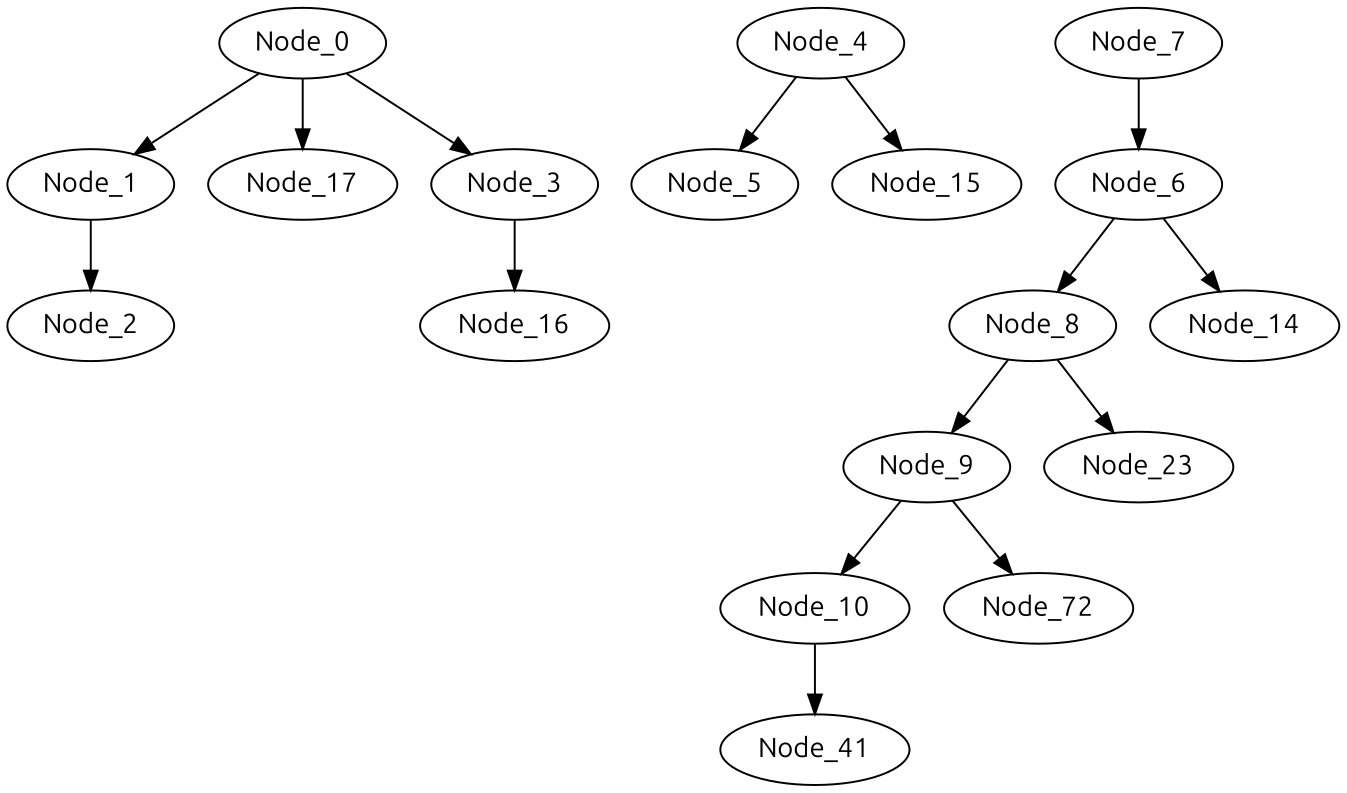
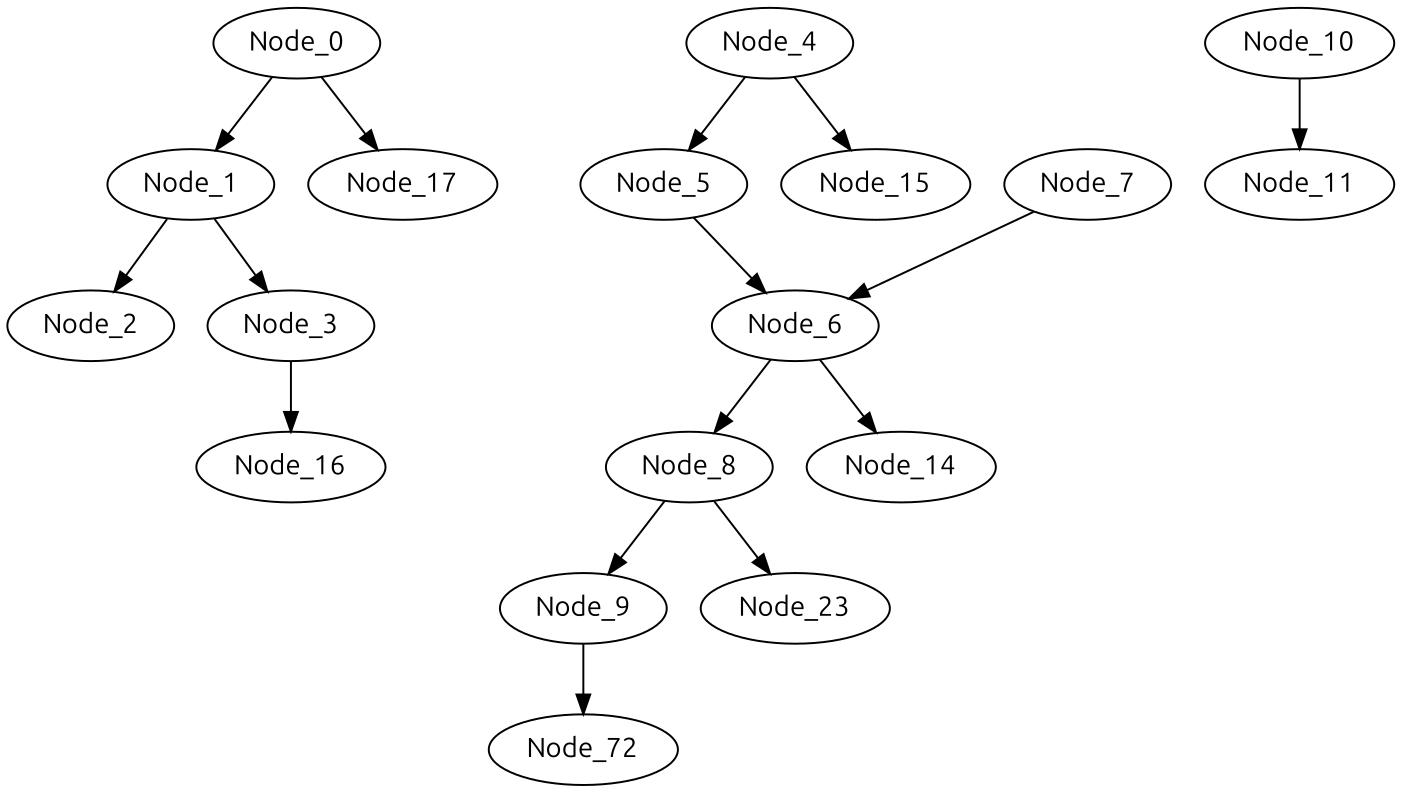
edge "Node_0" -> "Node_3": now "Node_1" -> "Node_3"
edge "Node_5" -> "Node_6": added
edge "Node_9" -> "Node_10": removed
node "Node_41": label "Node_41" -> "Node_11"
